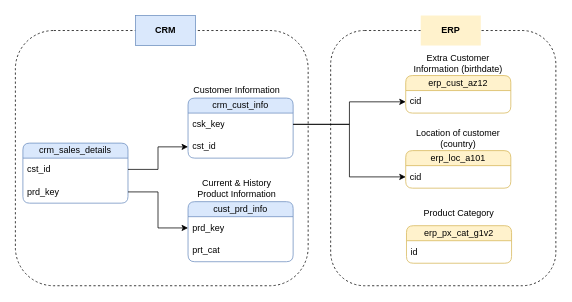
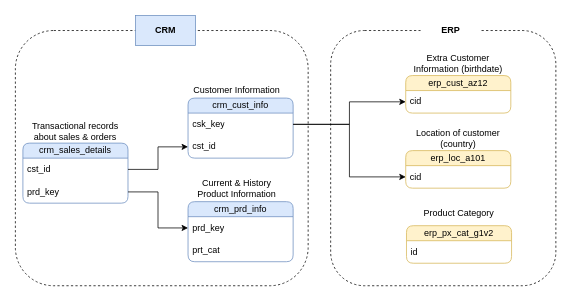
node "ERP": fillcolor #fff2cc -> #ffffff
node "Transactional records about sales & orders": added
node "cust_prd_info": label "cust_prd_info" -> "crm_prd_info"
